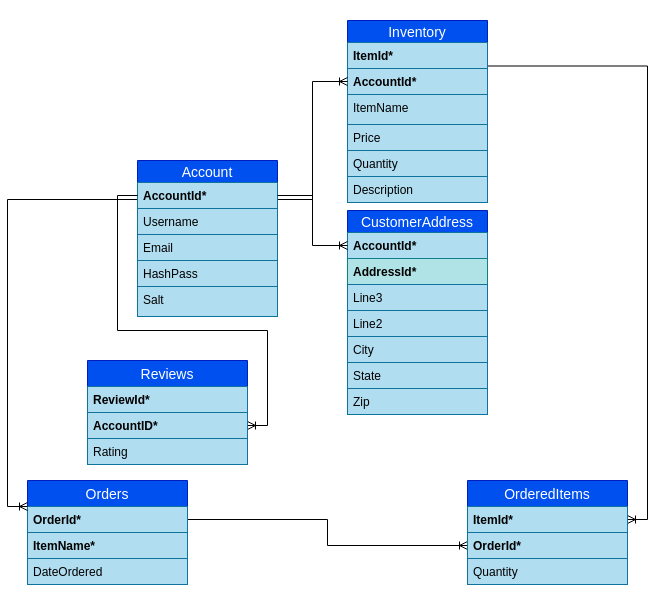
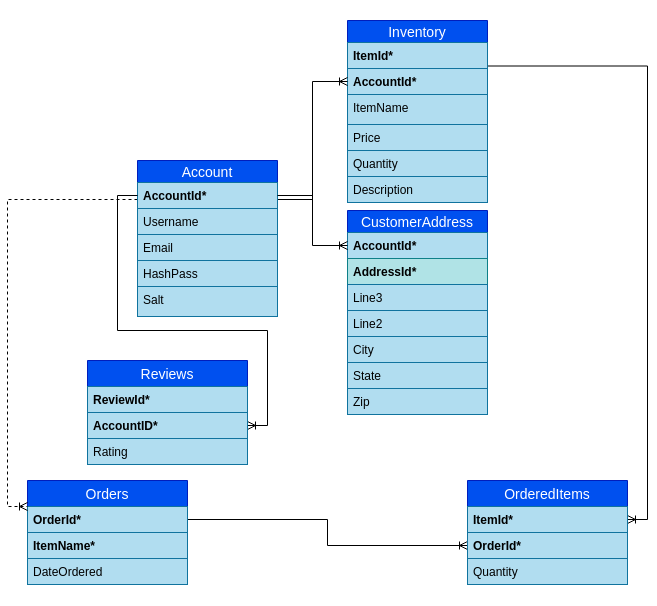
edge "Account" -> "Orders": style solid -> dashed
